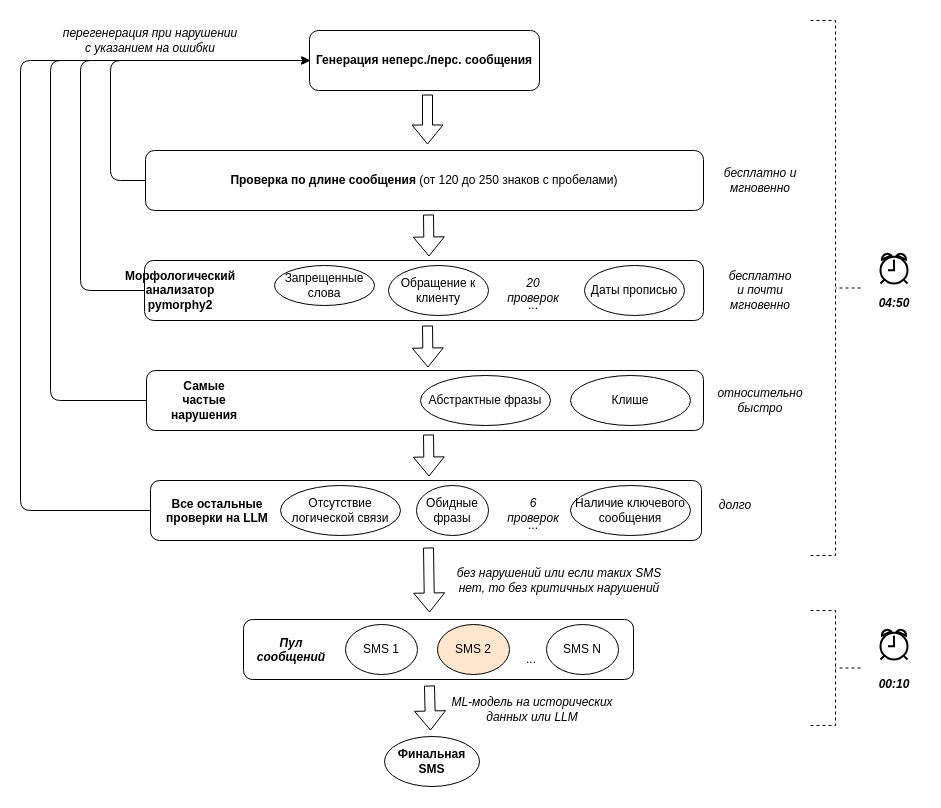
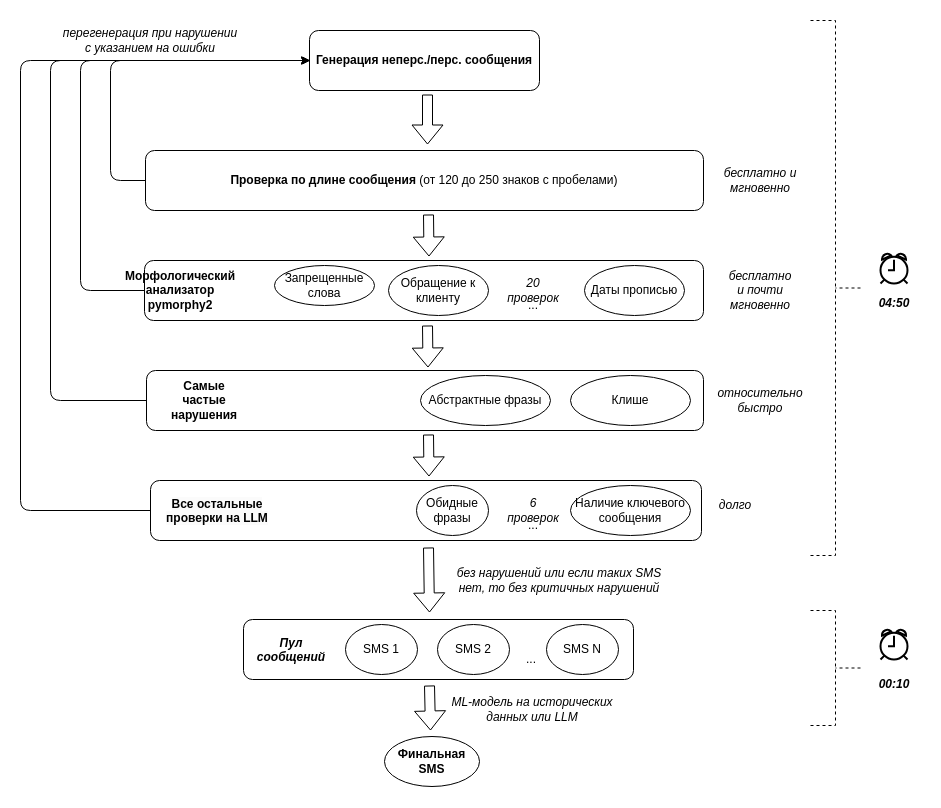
node "Отсутствие логической связи": removed
node "SMS 2": fillcolor #ffe6cc -> #ffffff
